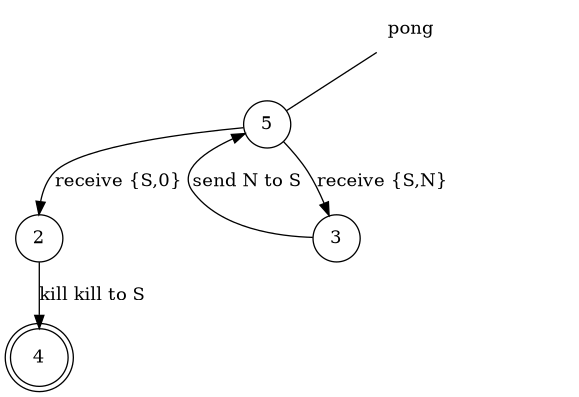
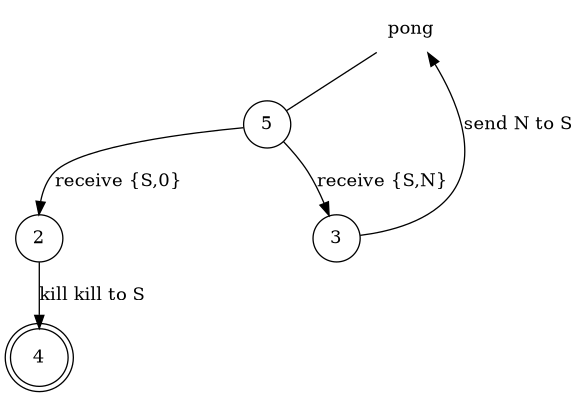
edge "3" -> "5": now "3" -> "pong"
